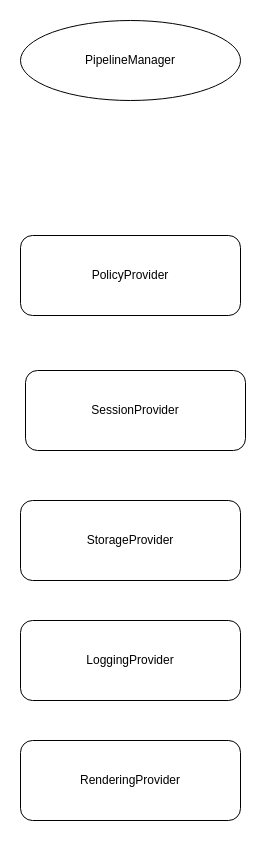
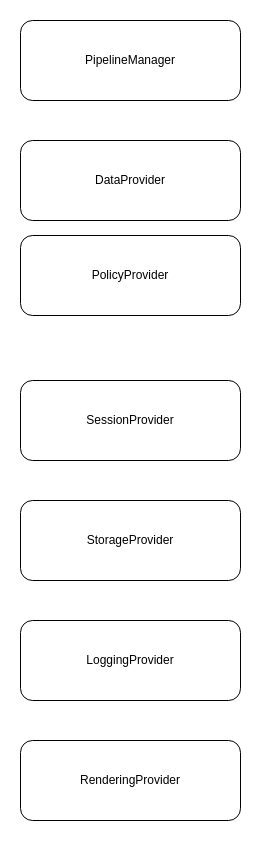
node "PipelineManager": shape ellipse -> rounded rectangle
node "DataProvider": added
node "SessionProvider": moved (136, 411) -> (131, 421)
